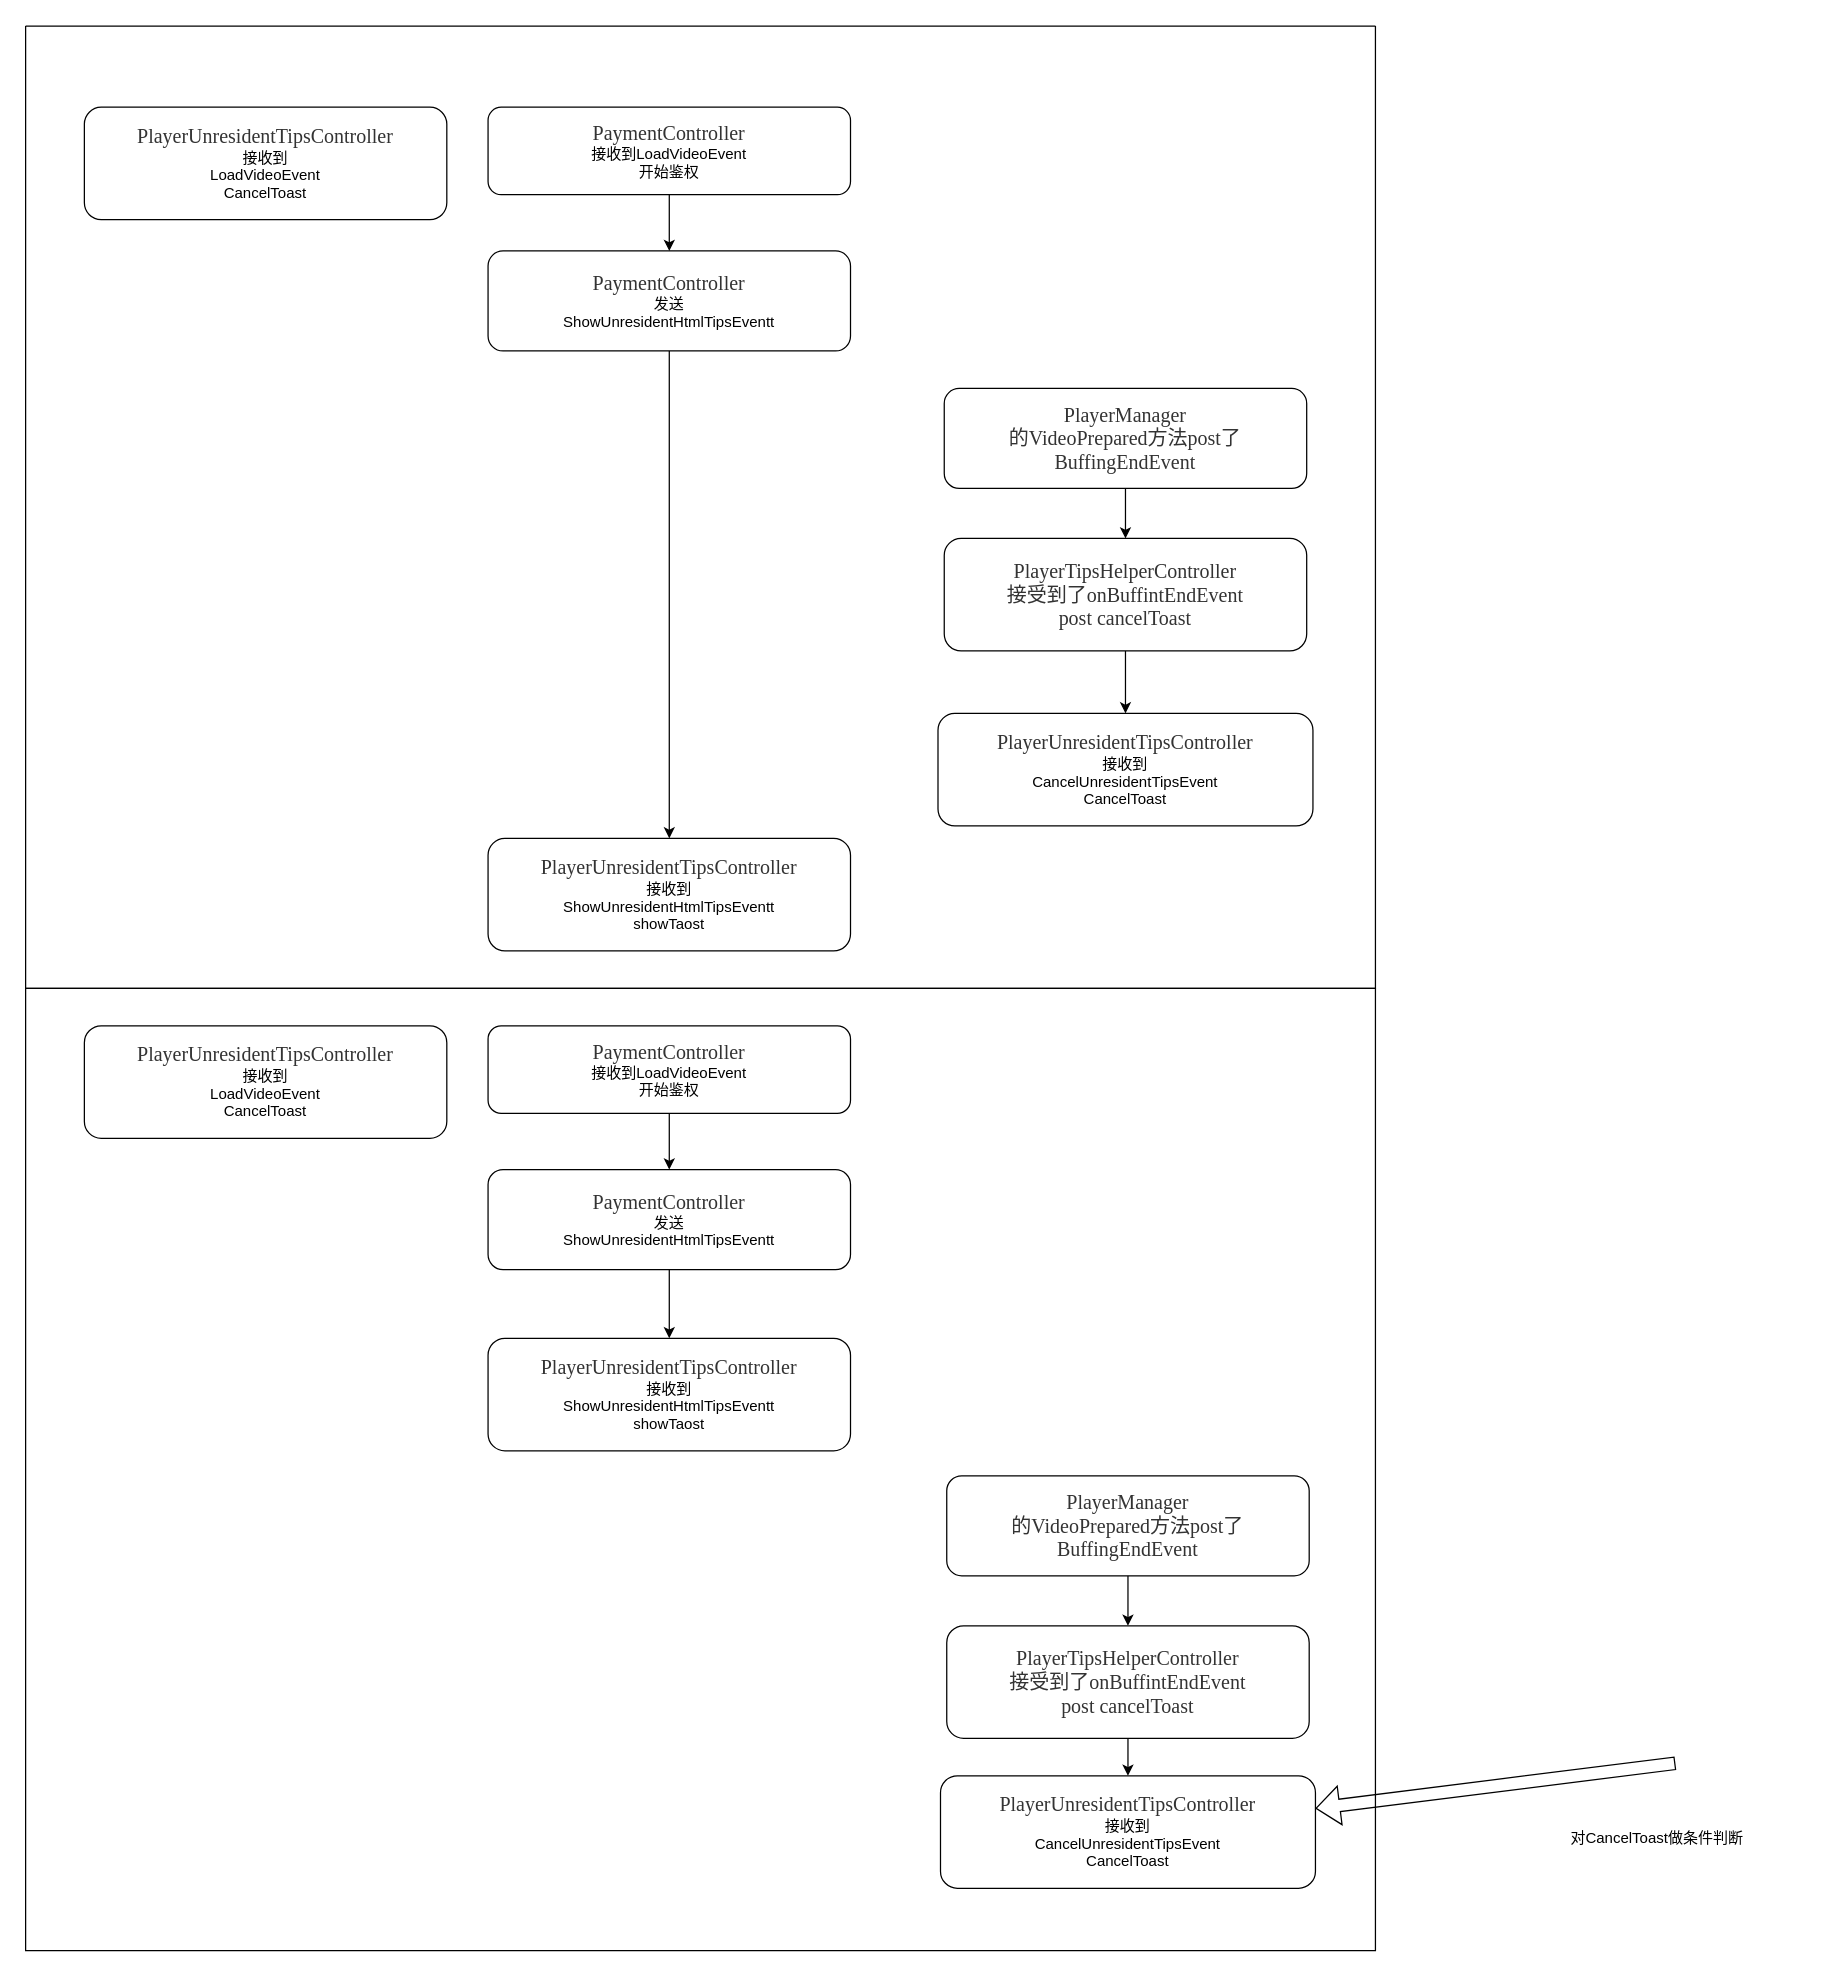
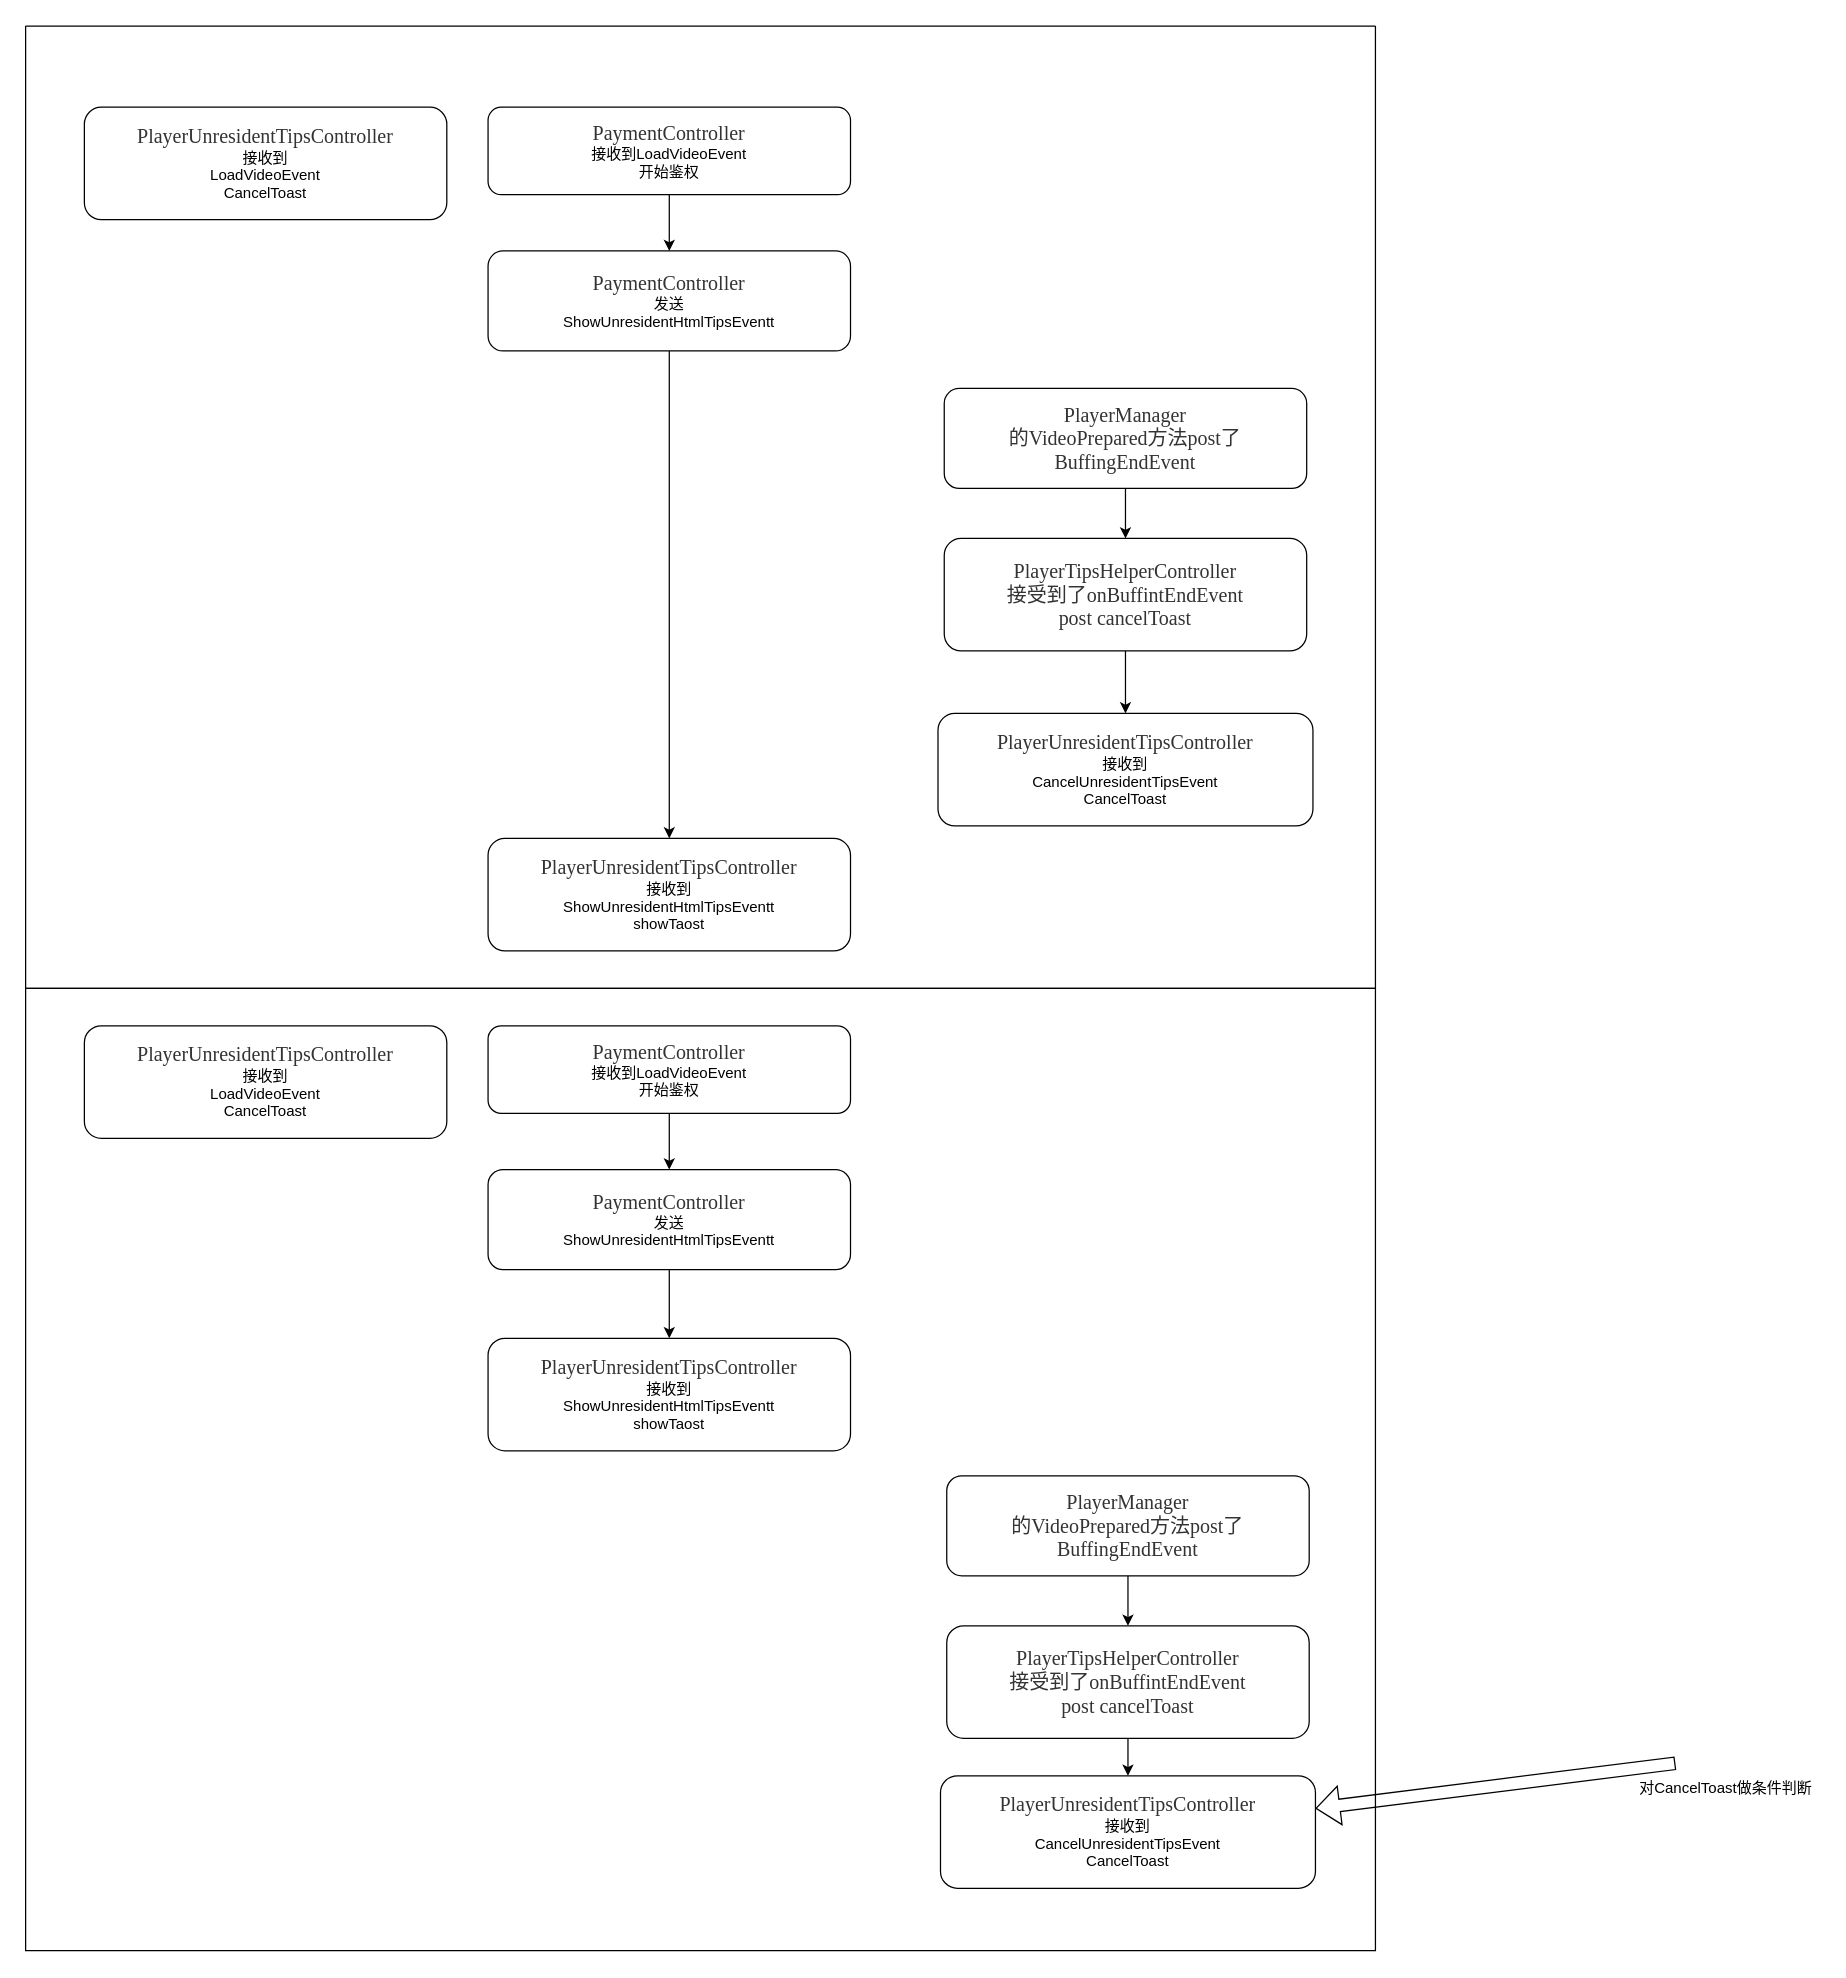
node "对CancelToast做条件判断": moved (1657, 1838) -> (1726, 1788)
